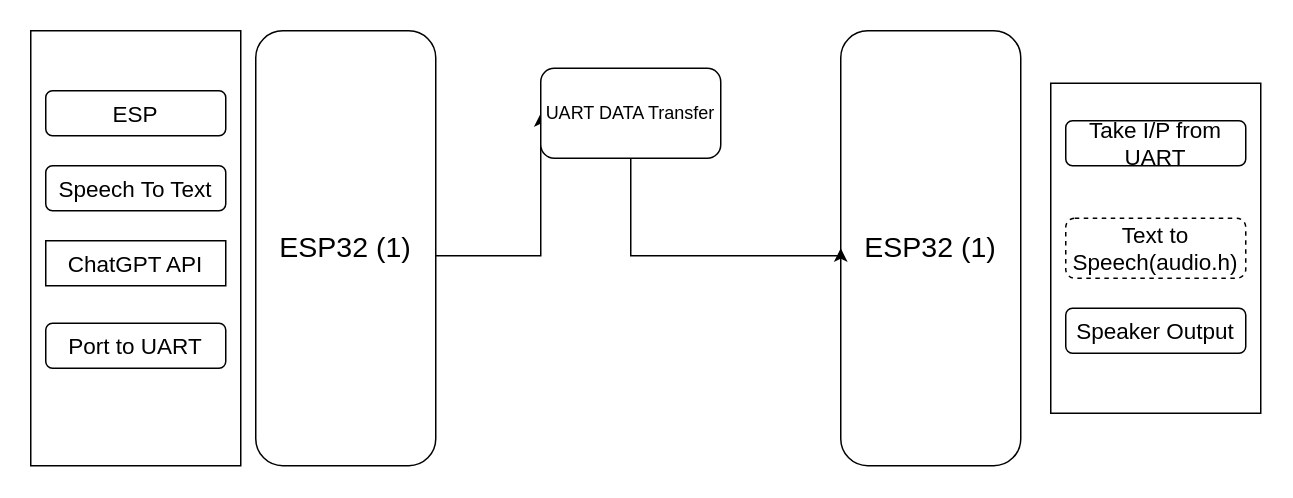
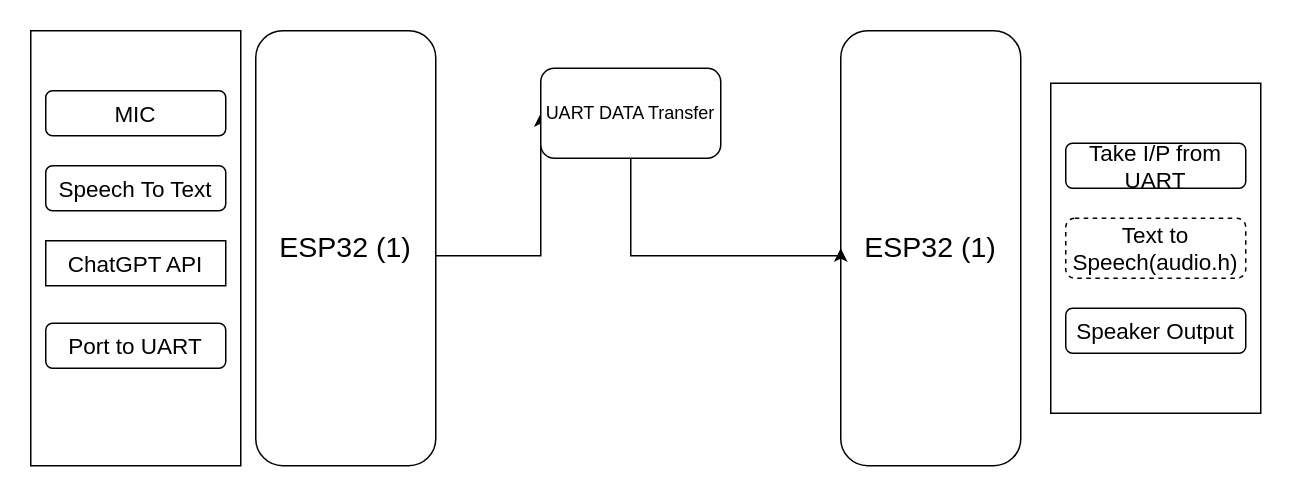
node "ESP": label "ESP" -> "MIC"
node "Take I/P from UART": moved (1156, 143) -> (1156, 166)
